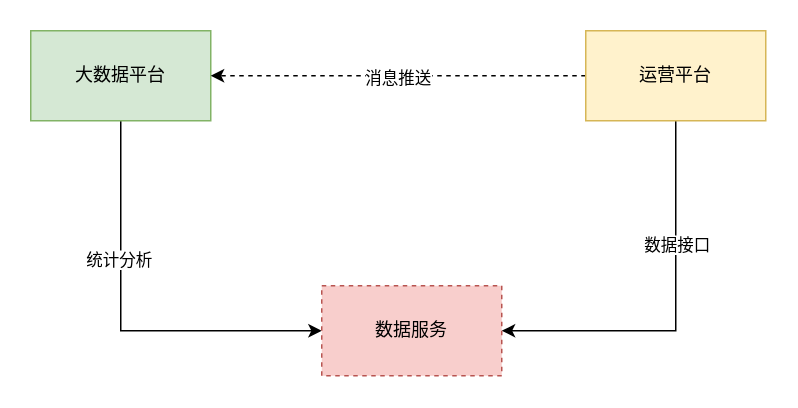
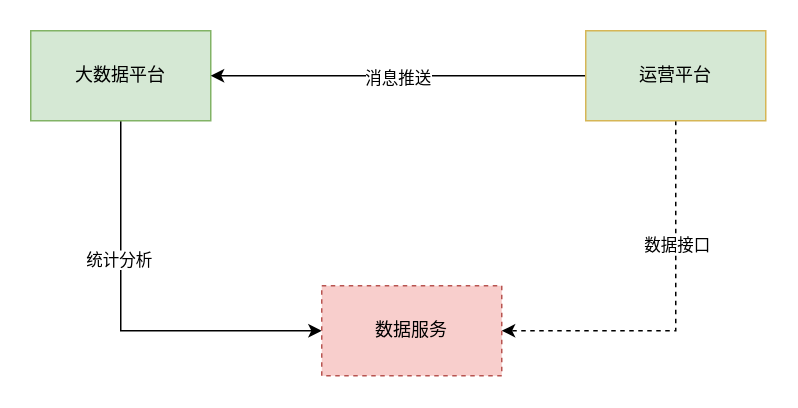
edge "运营平台" -> "大数据平台": style dashed -> solid
node "运营平台": fillcolor #fff2cc -> #d5e8d4
edge "运营平台" -> "数据服务": style solid -> dashed
